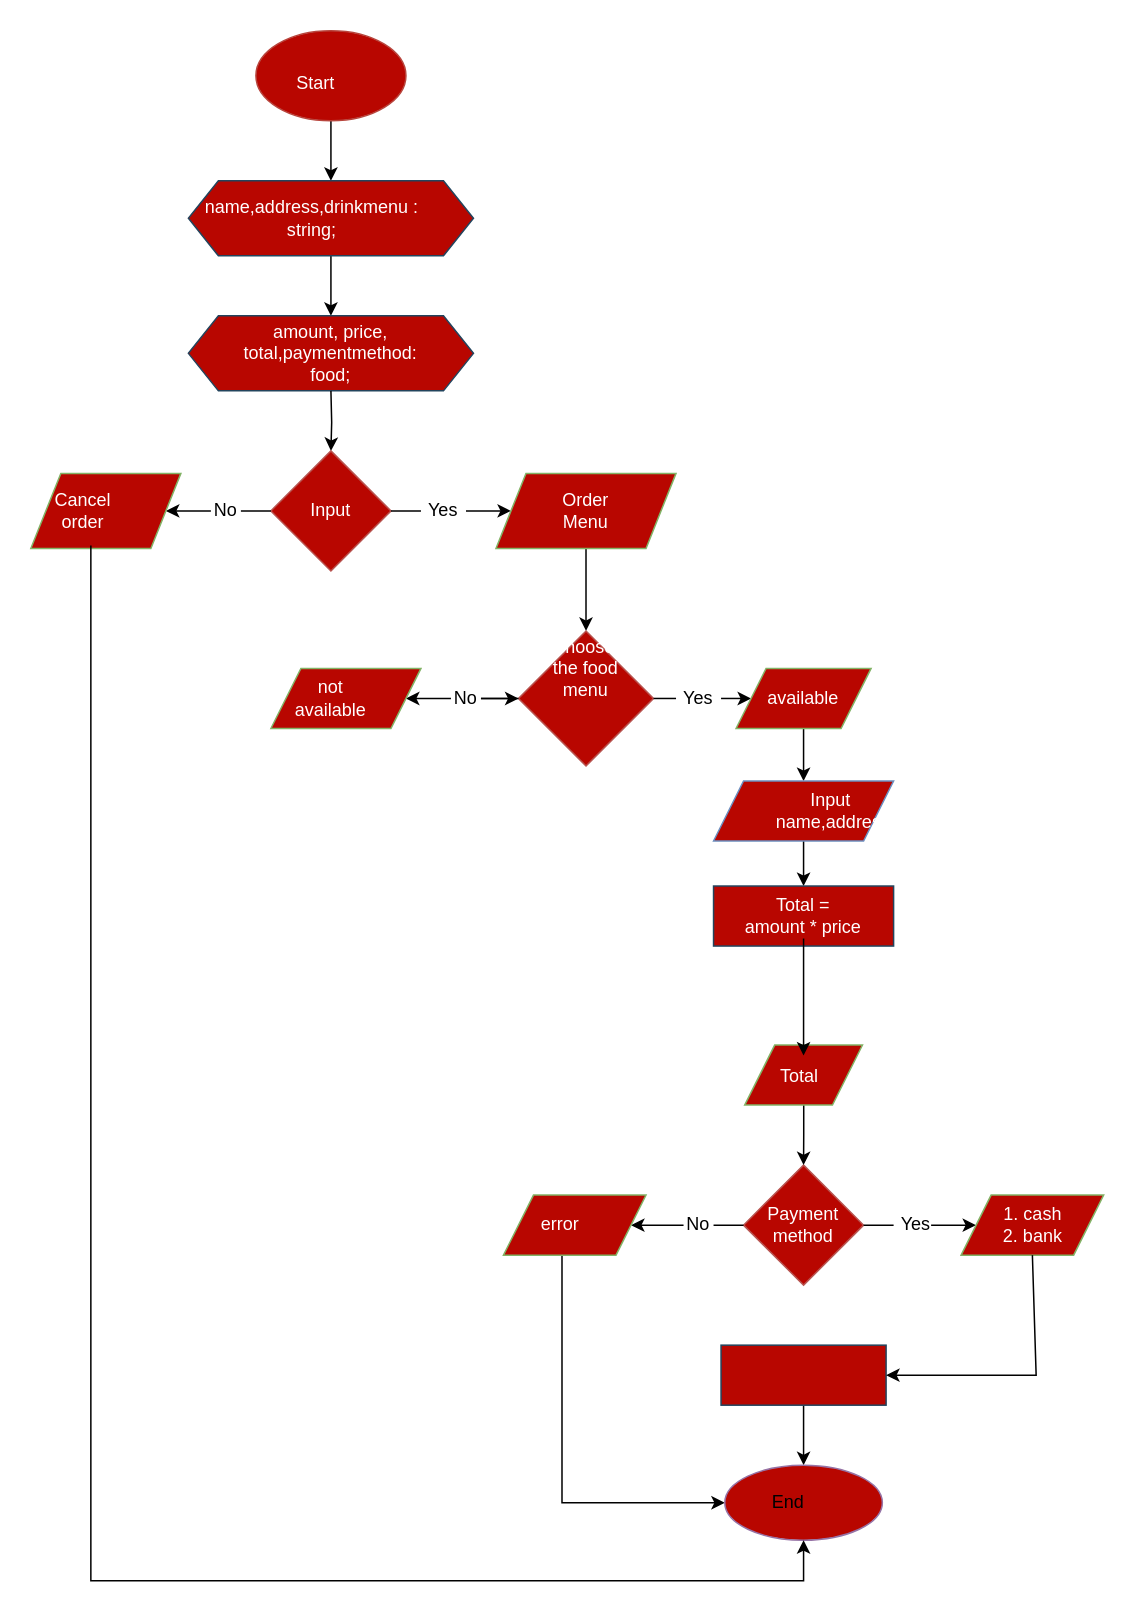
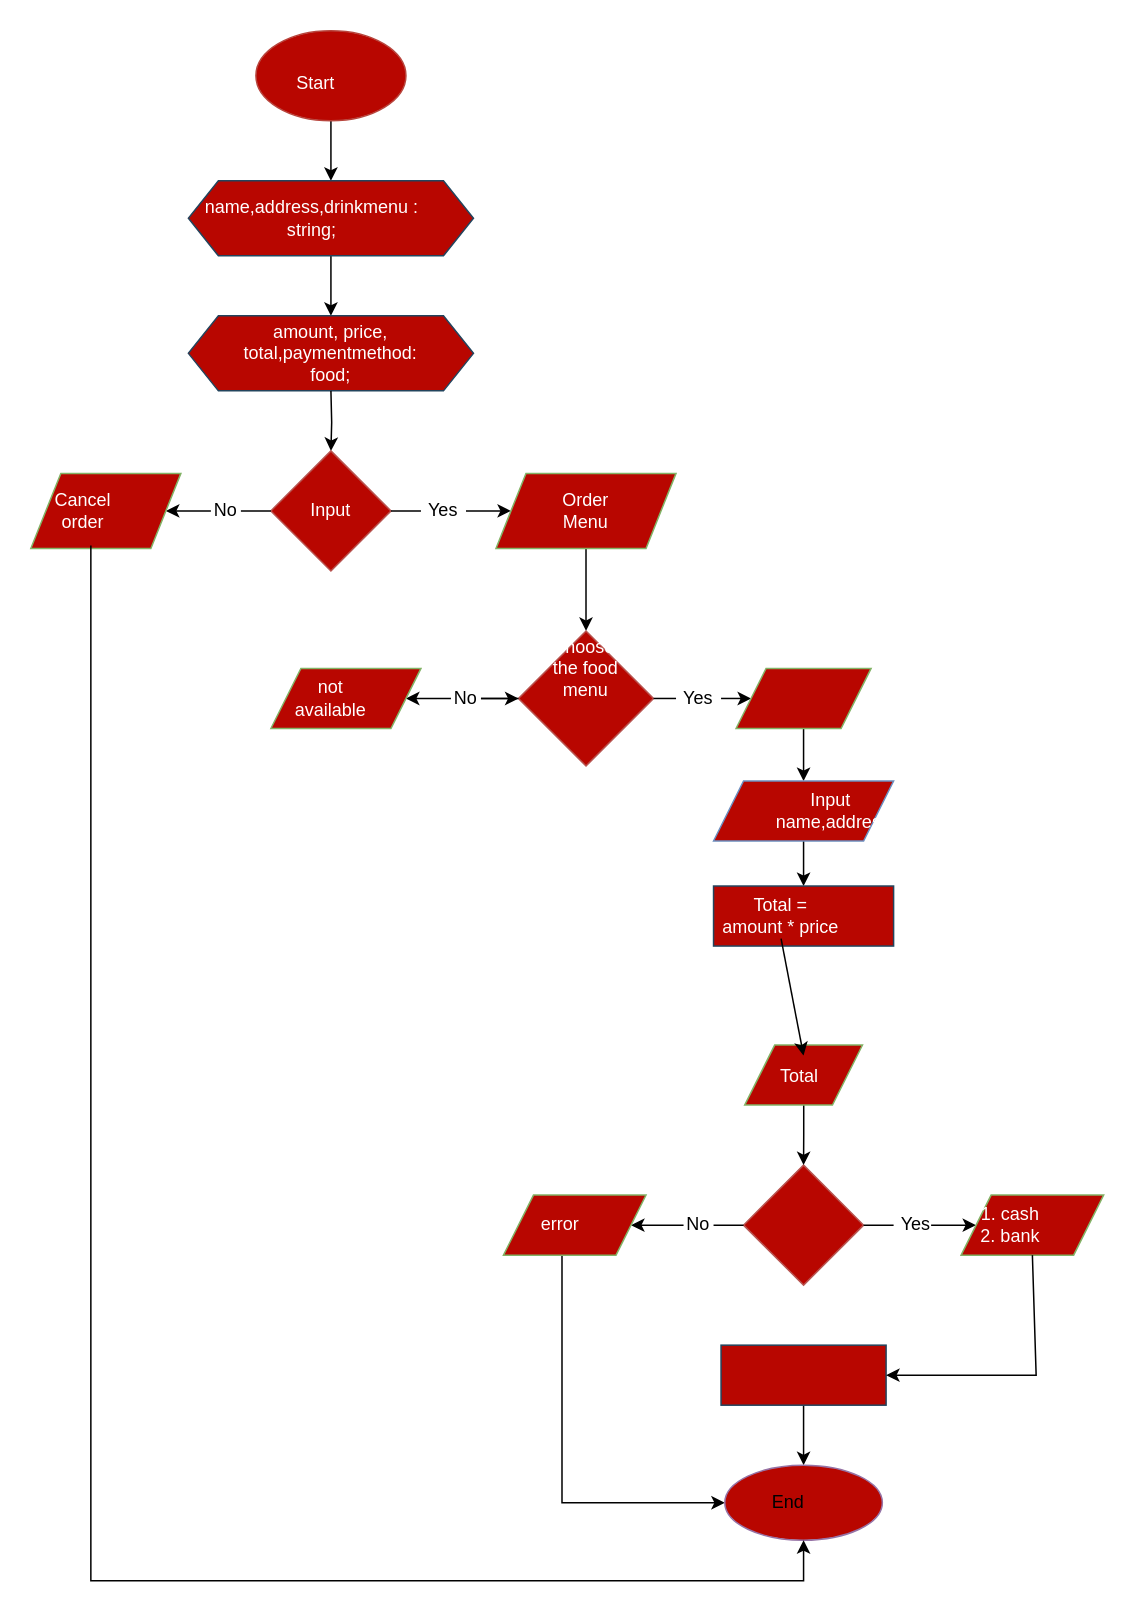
node "available": removed
node "Total = amount * price": moved (803, 916) -> (781, 916)
node "Payment method": removed
node "1. cash 2. bank": moved (1032, 1225) -> (1010, 1225)
